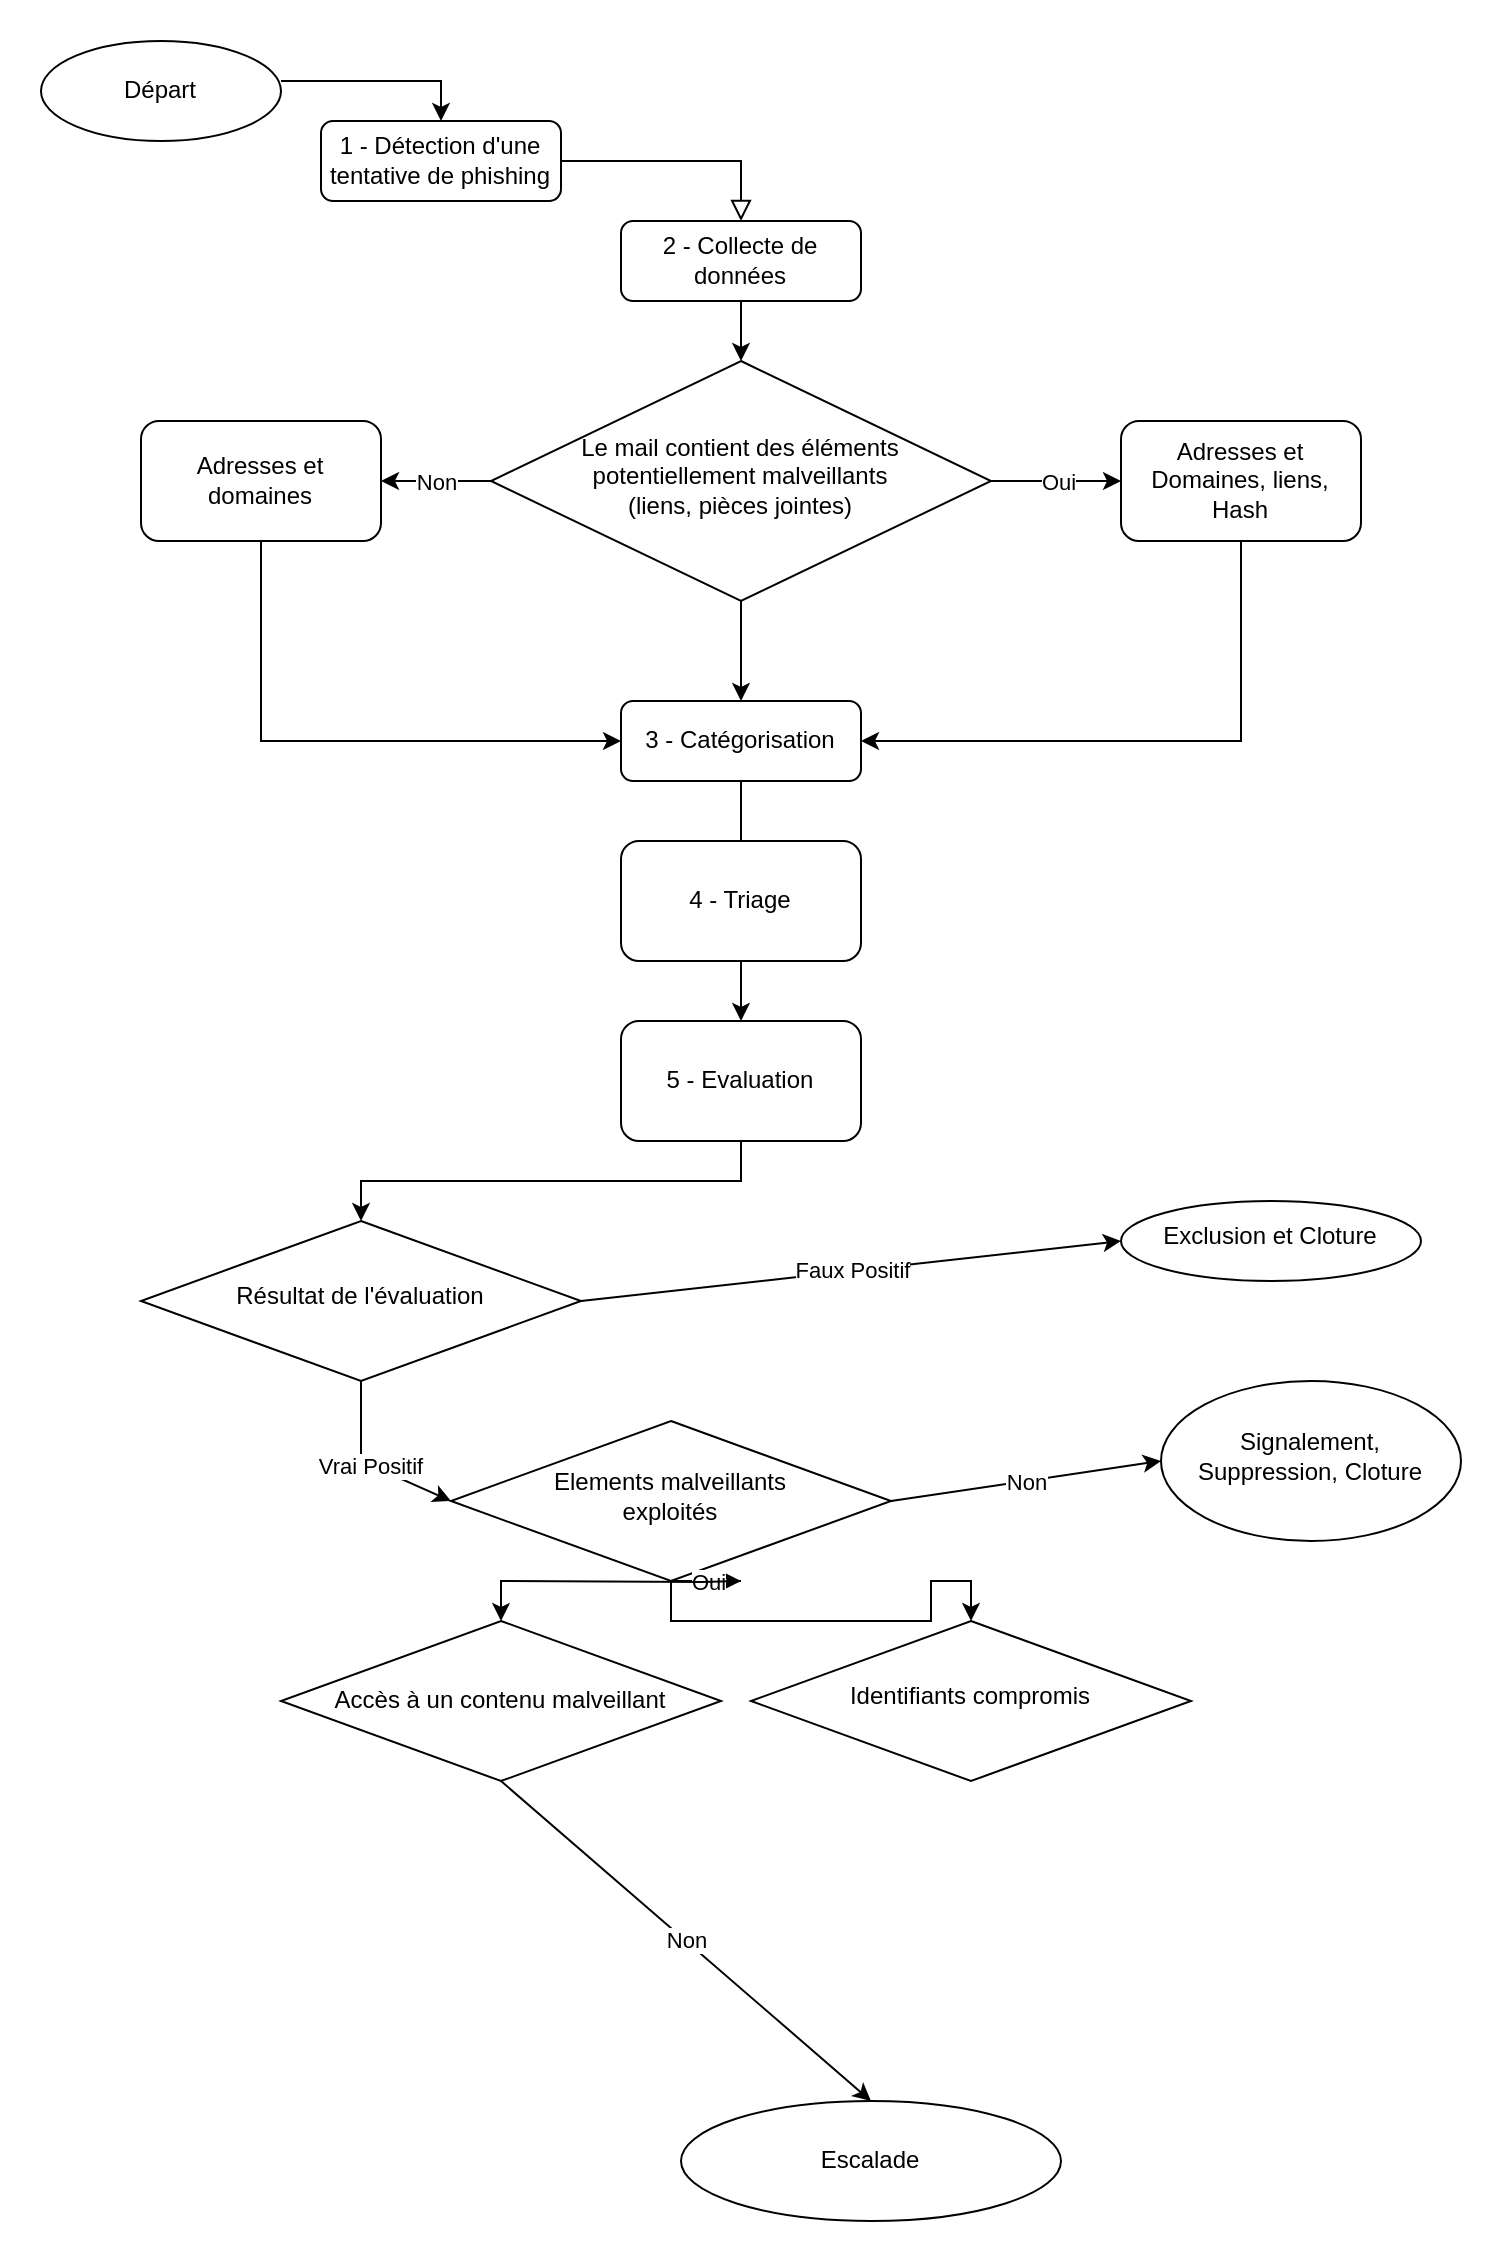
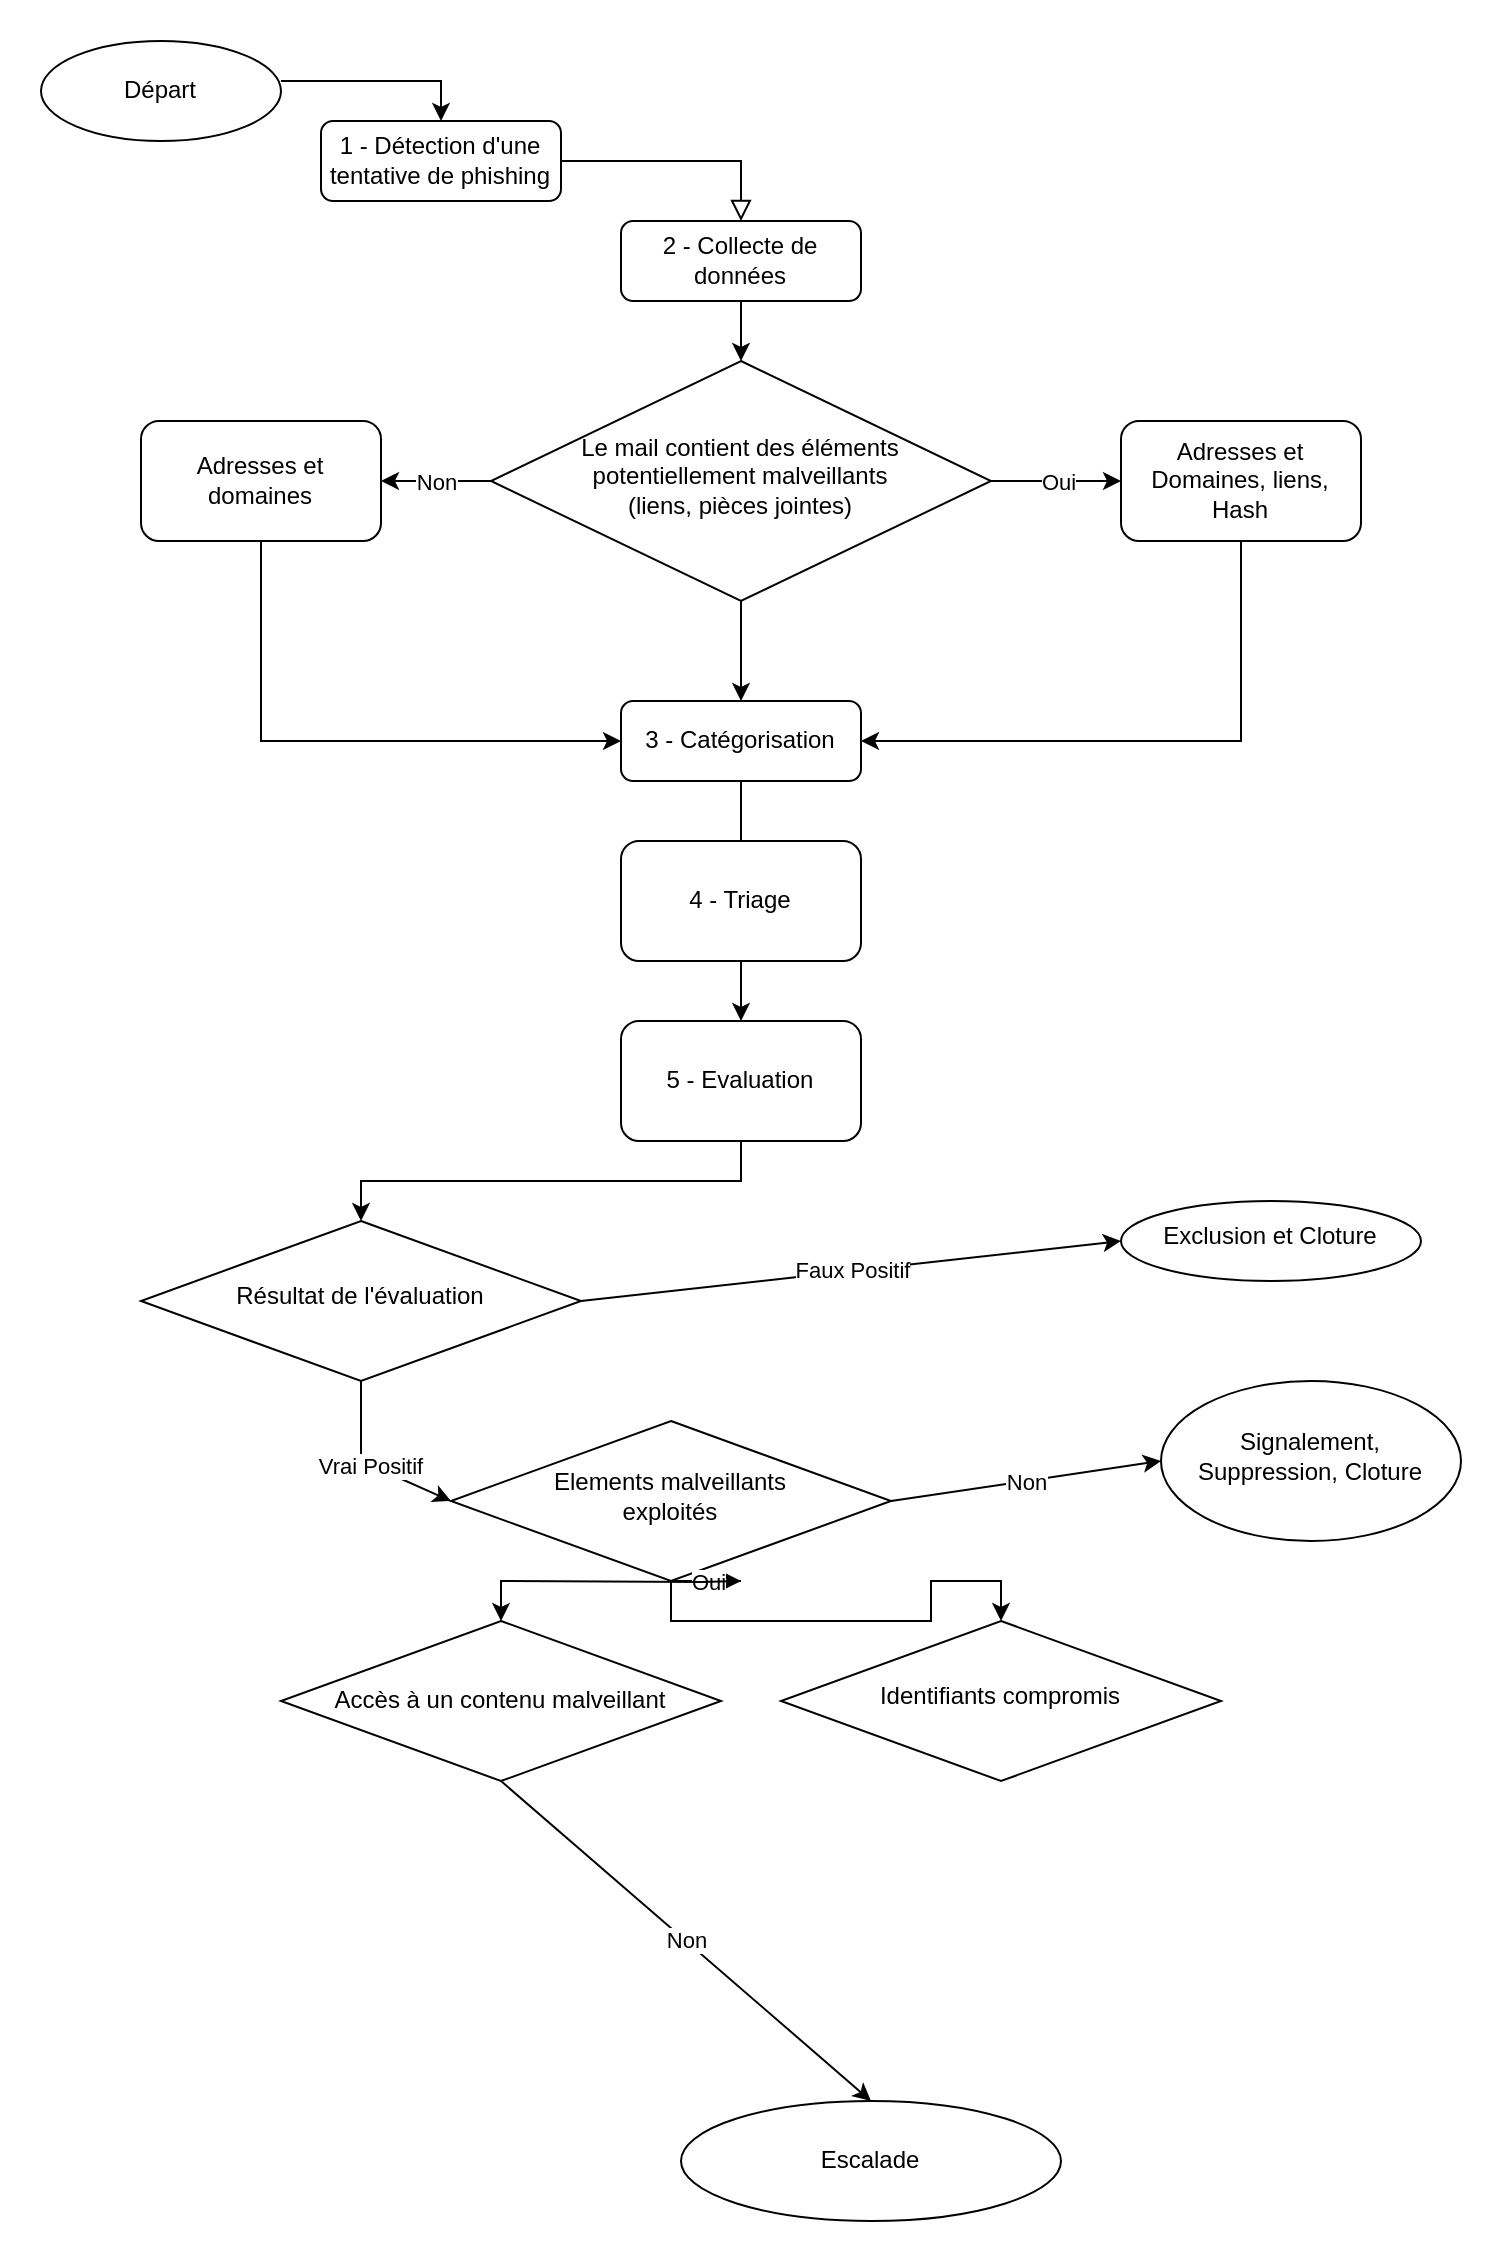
node "Identifiants compromis": moved (971, 1701) -> (1001, 1701)
